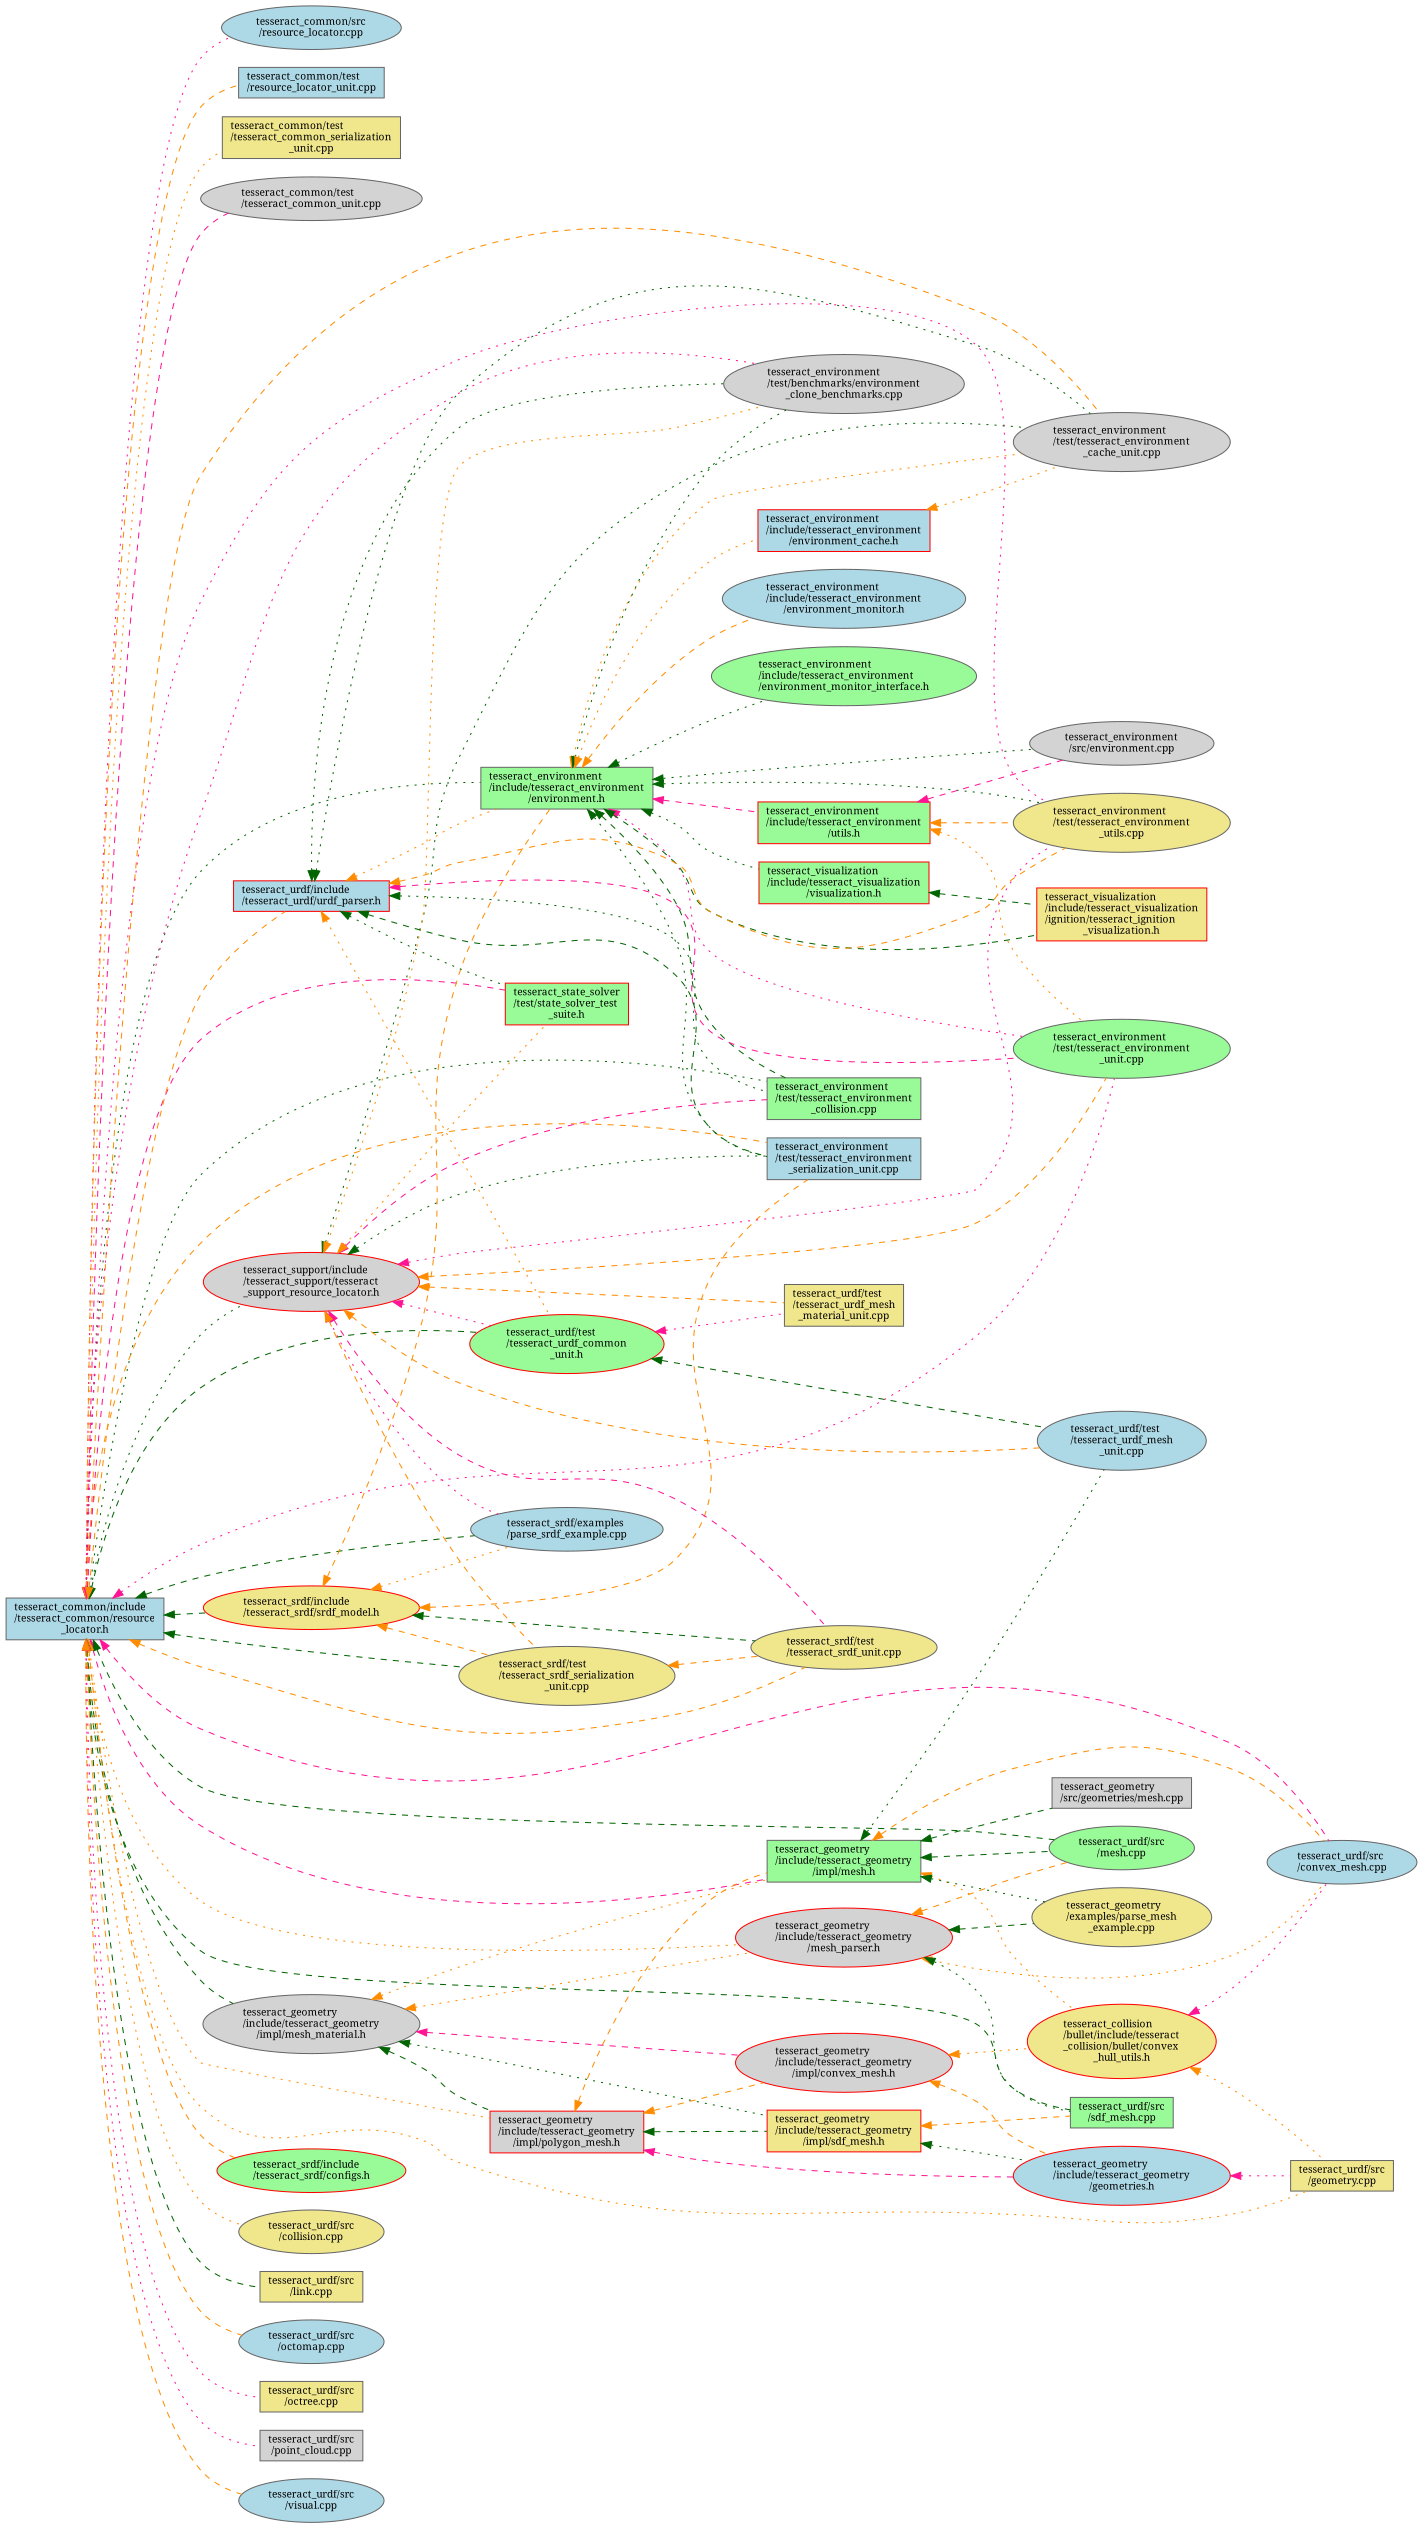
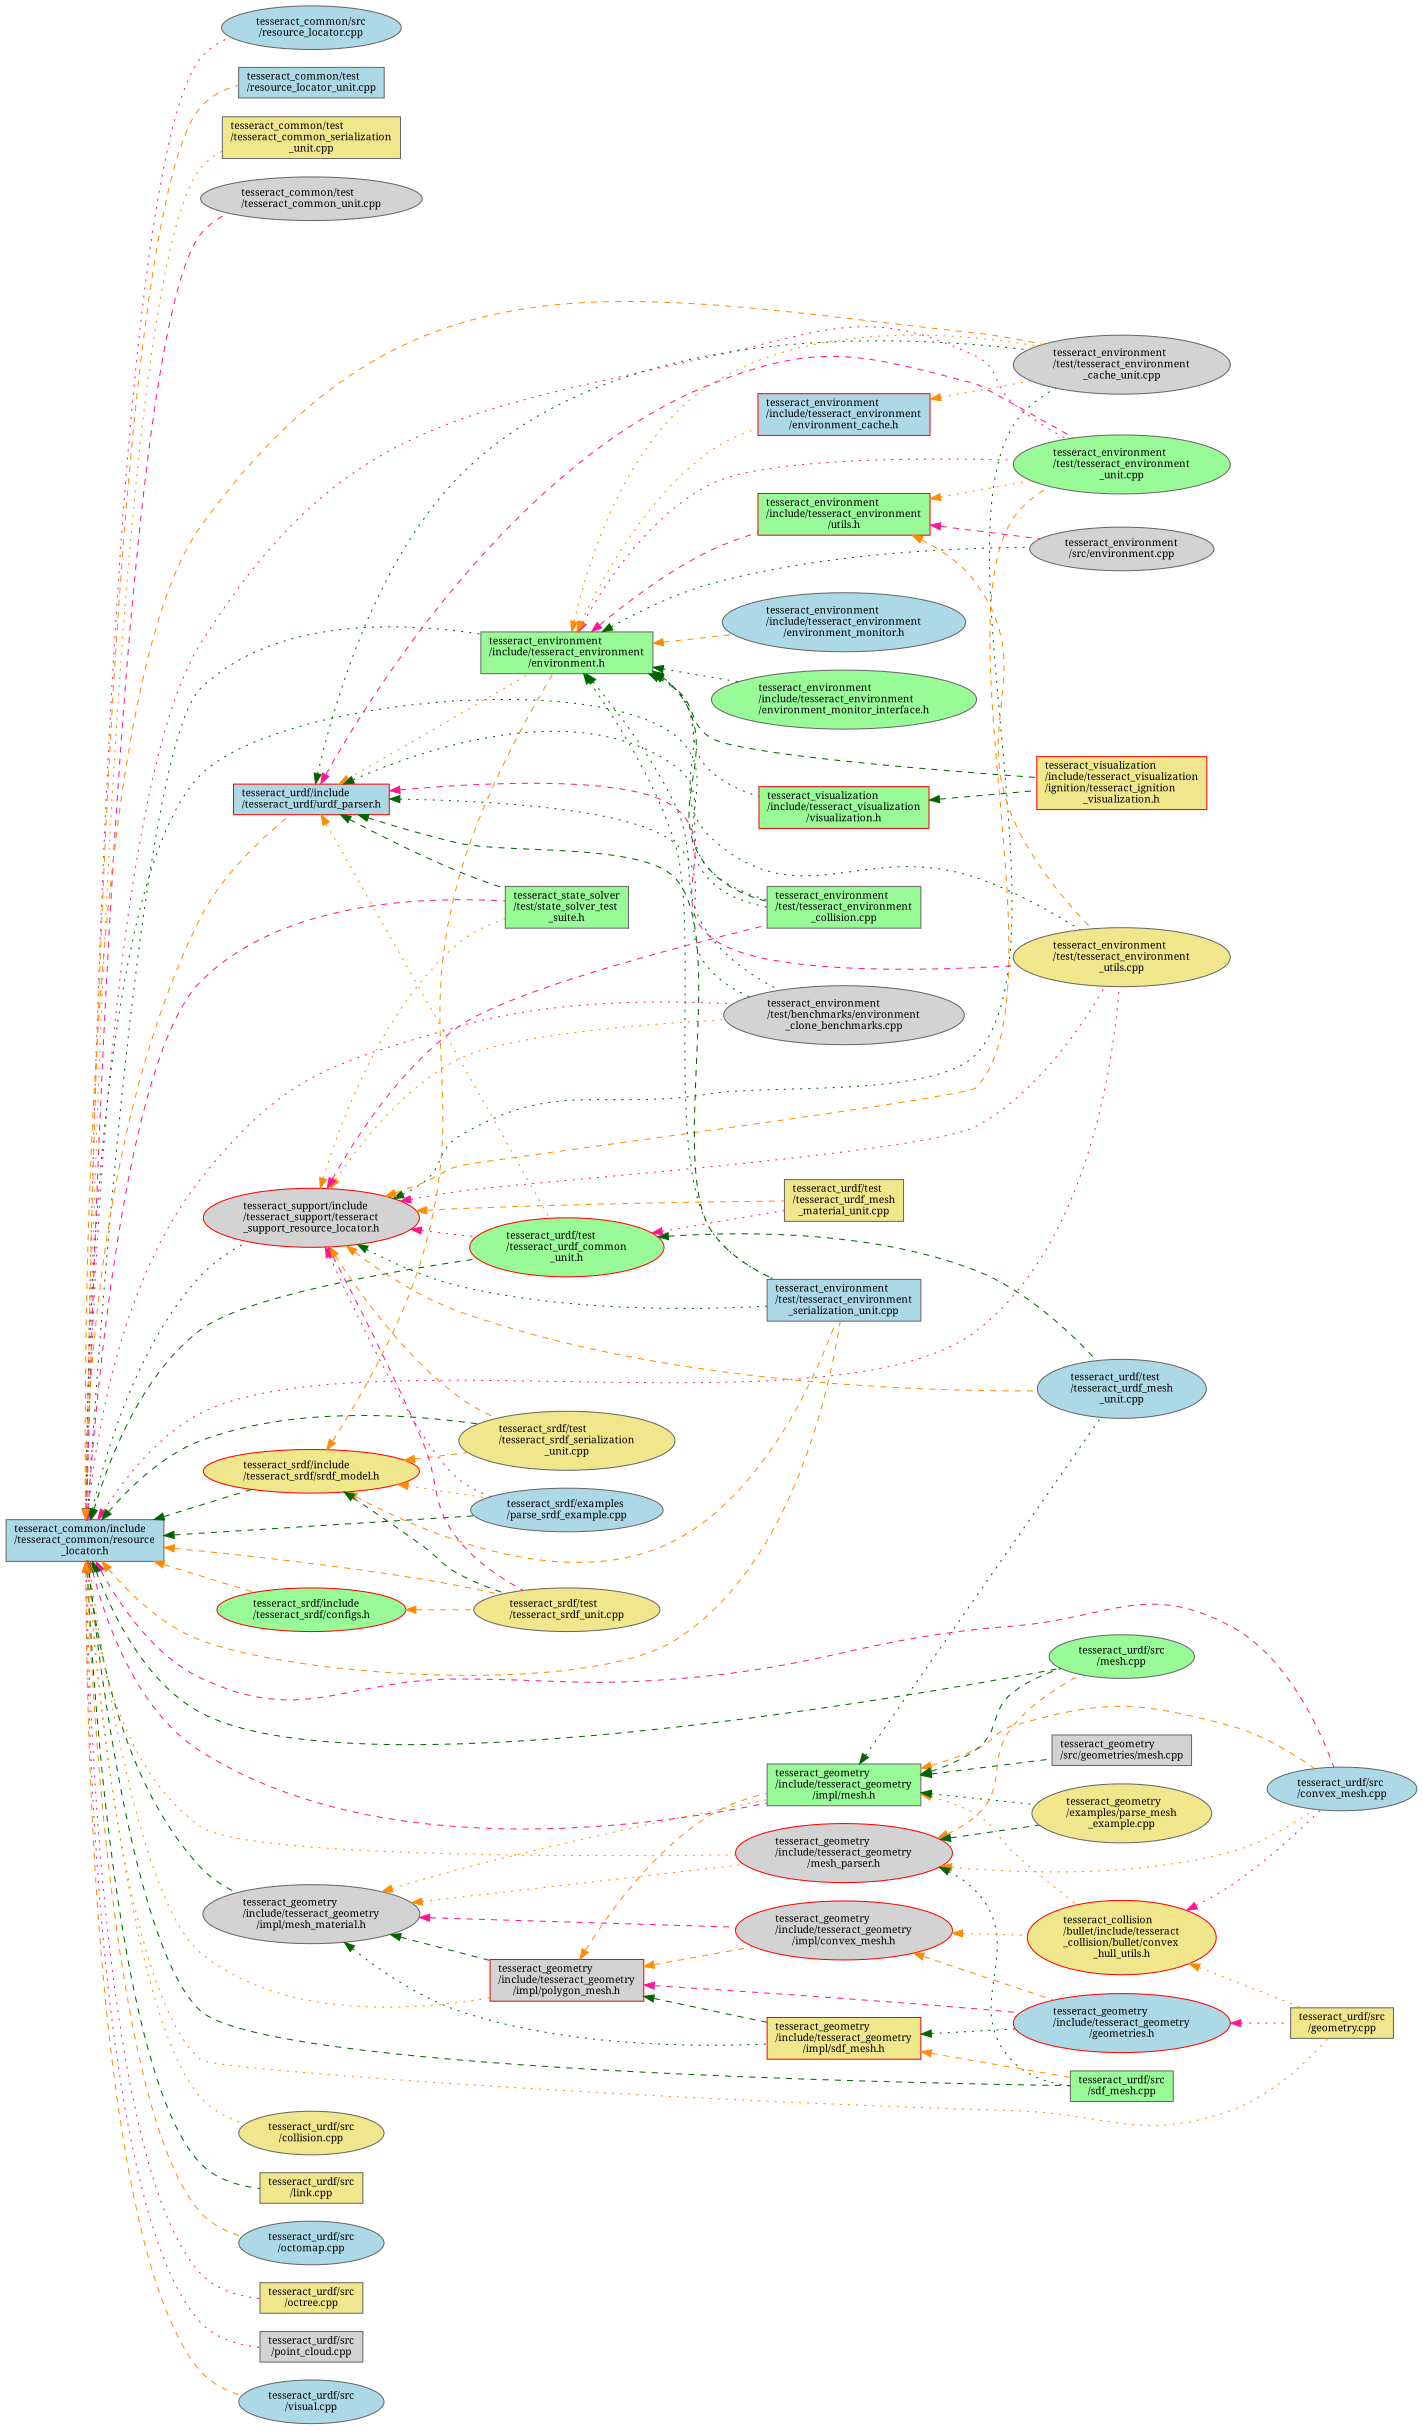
edge "tesseract_environment /test/tesseract_environment _utils.cpp" -> "tesseract_urdf/include /tesseract_urdf/urdf_parser.h": color darkorange -> deeppink
edge "tesseract_state_solver /test/state_solver_test _suite.h" -> "tesseract_urdf/include /tesseract_urdf/urdf_parser.h": style dotted -> dashed
node "tesseract_state_solver /test/state_solver_test _suite.h": color red -> grey40
edge "tesseract_srdf/test /tesseract_srdf_unit.cpp" -> "tesseract_srdf/test /tesseract_srdf_serialization _unit.cpp": now "tesseract_srdf/test /tesseract_srdf_unit.cpp" -> "tesseract_srdf/include /tesseract_srdf/configs.h"
